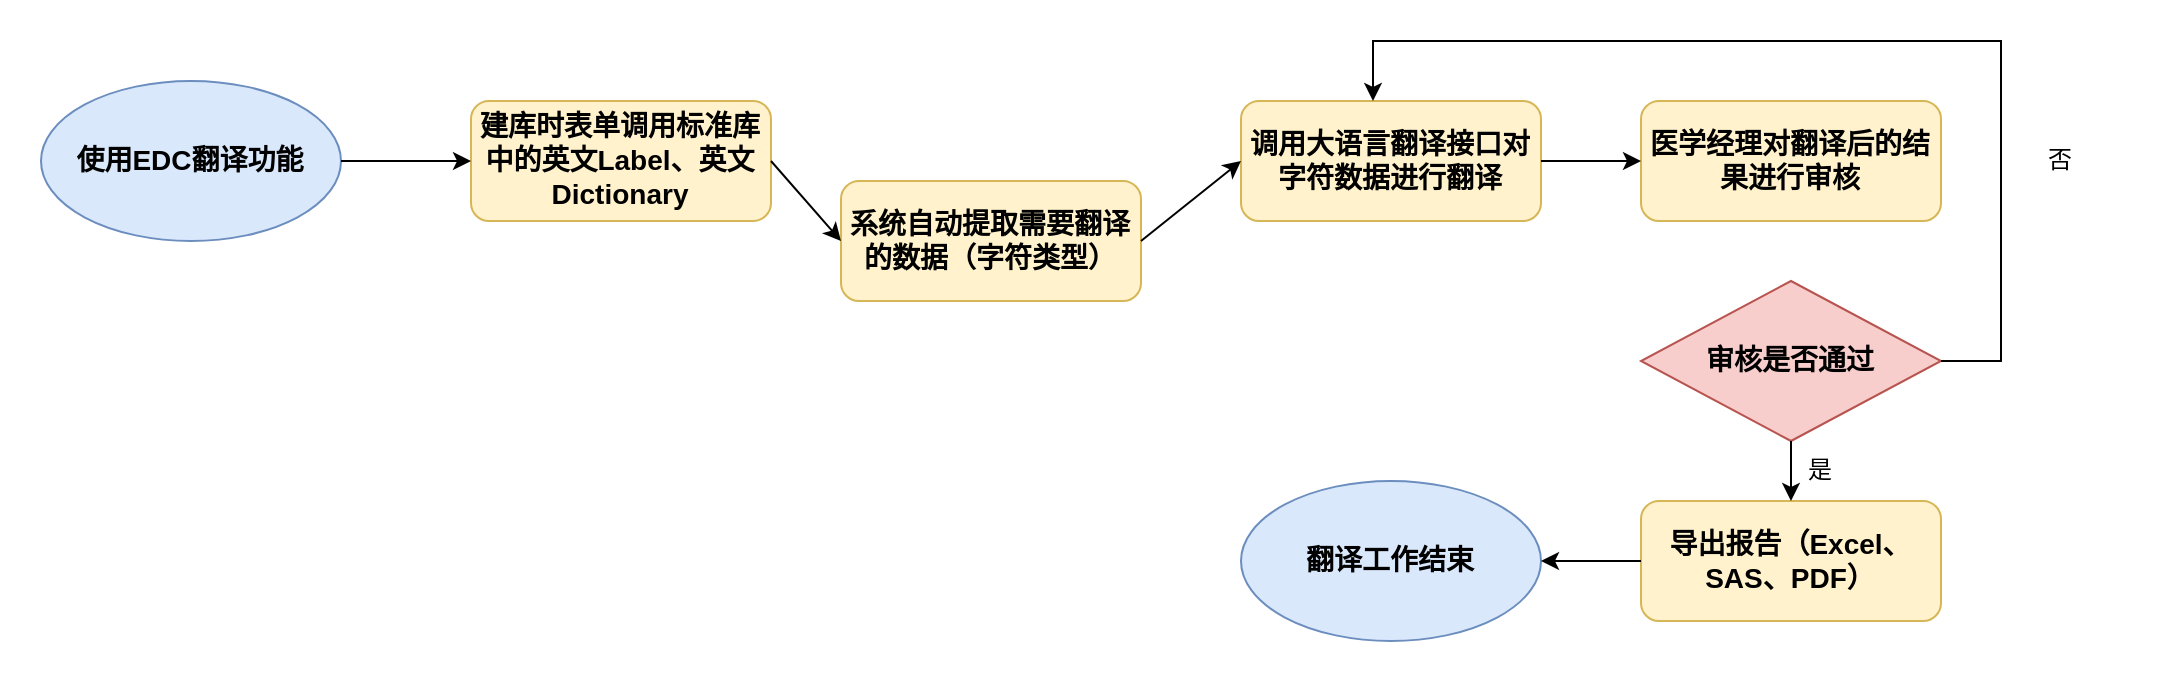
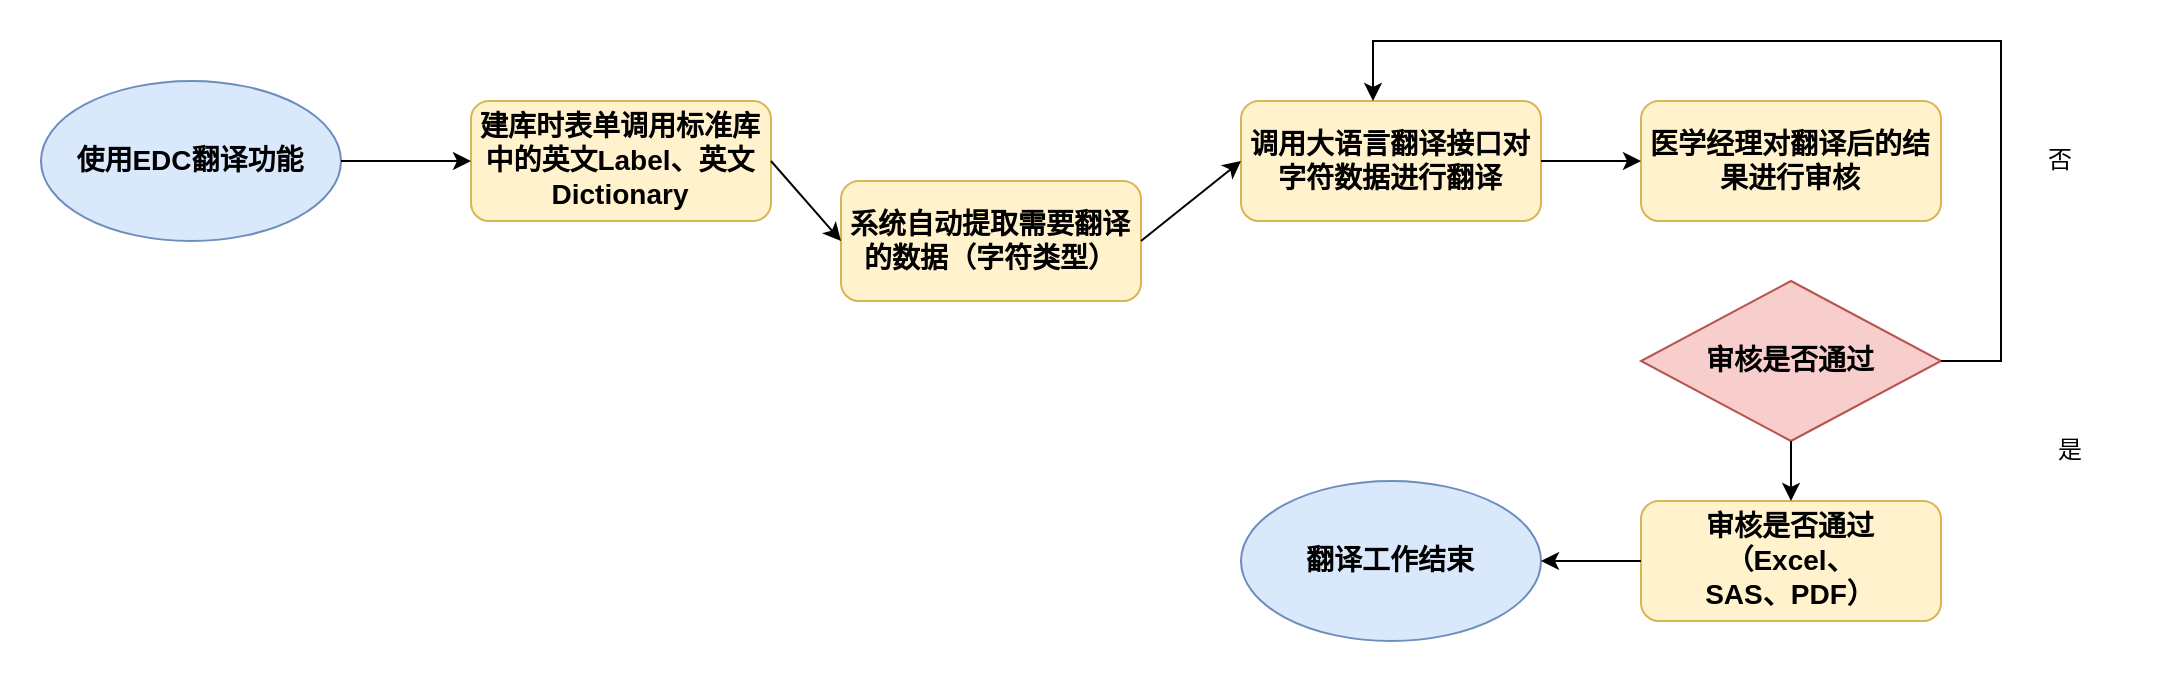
node "是": moved (1821, 471) -> (2071, 451)
node "导出报告（Excel、 SAS、PDF）": label "导出报告（Excel、 SAS、PDF）" -> "审核是否通过（Excel、 SAS、PDF）"
